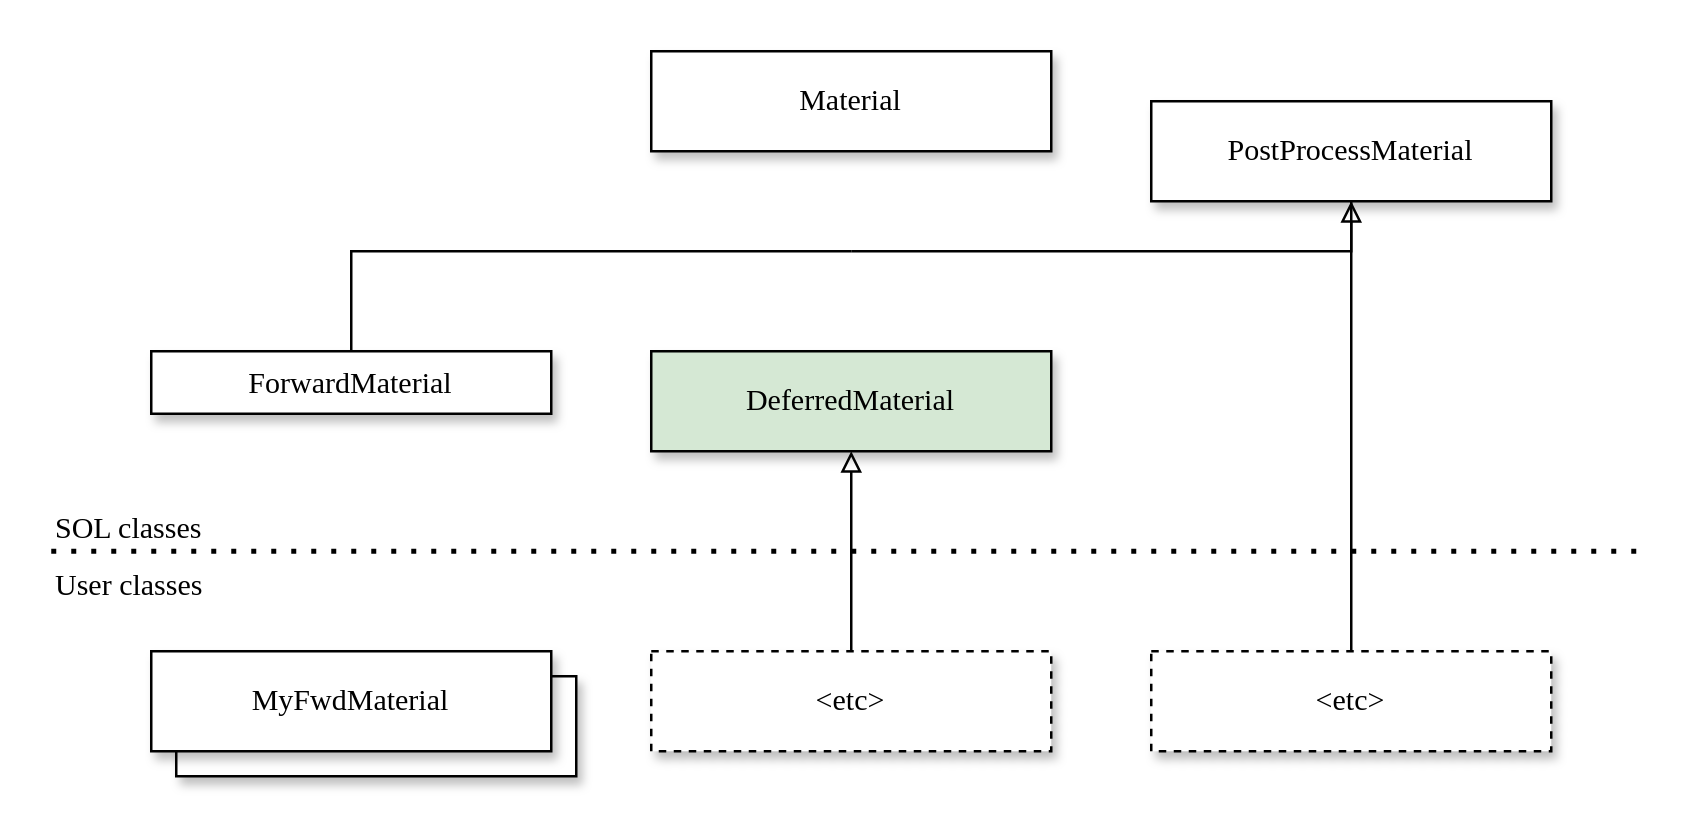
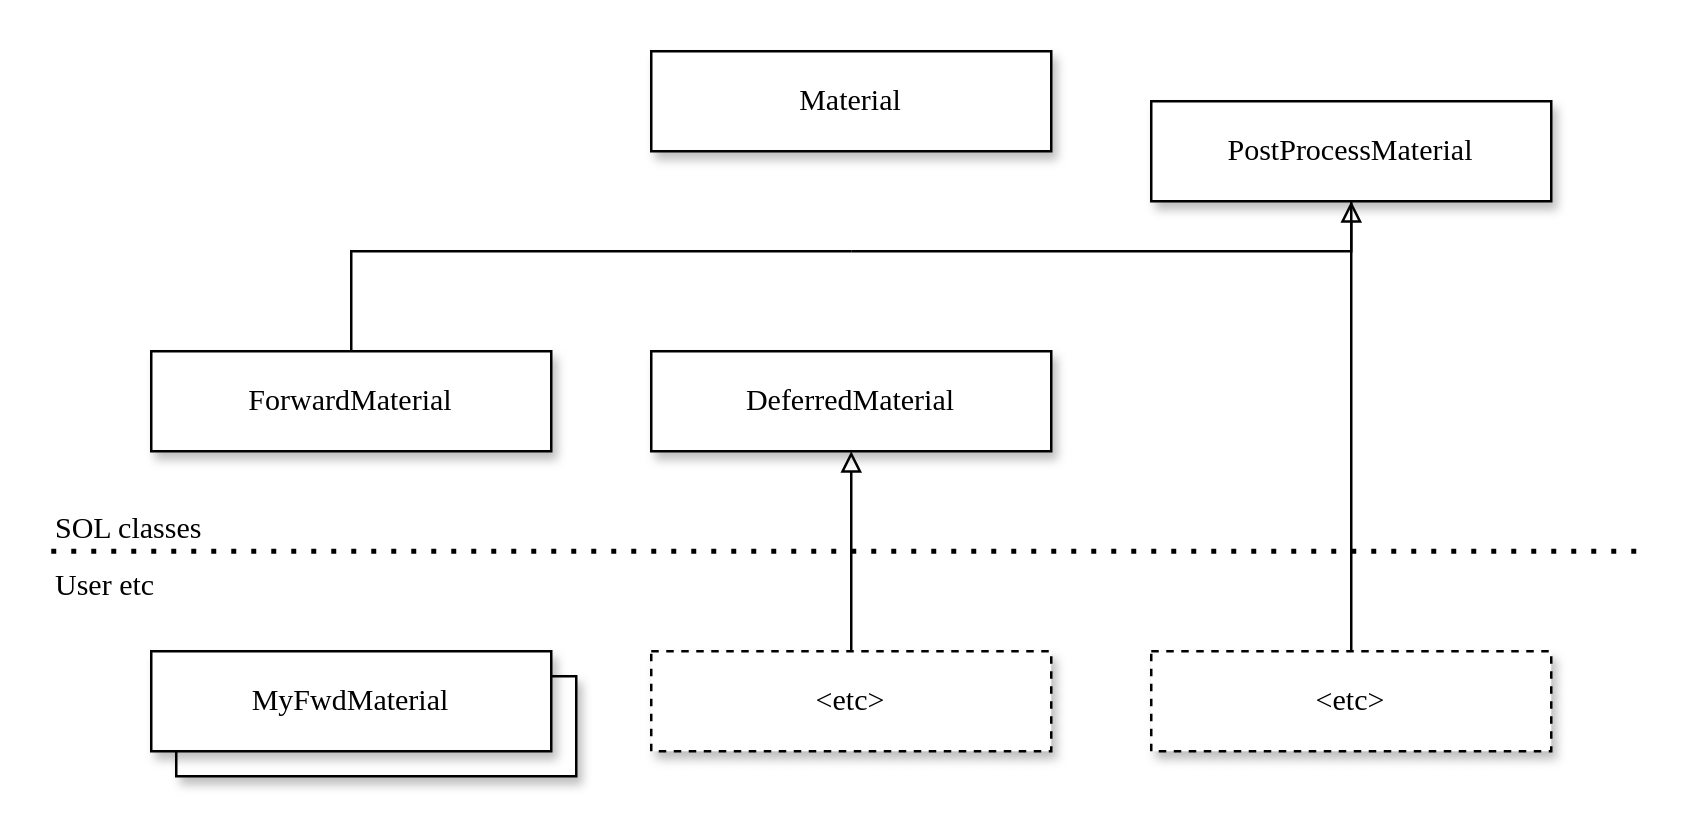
node "ForwardMaterial": size 400x63 -> 400x100
node "DeferredMaterial": fillcolor #d5e8d4 -> #ffffff
node "User classes": label "User classes" -> "User etc"
